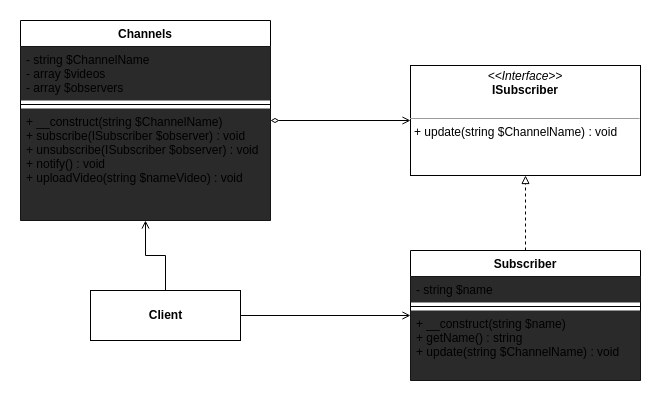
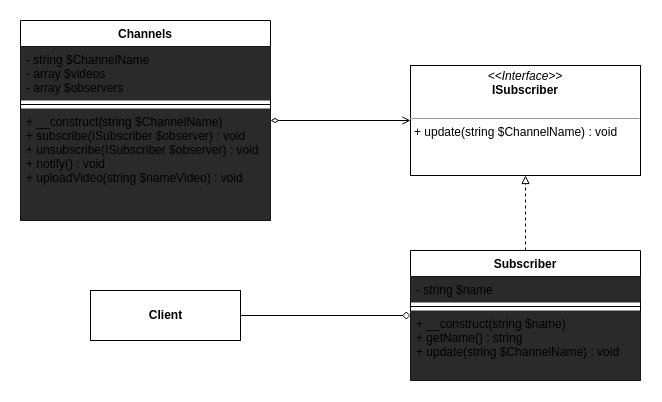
edge "Client" -> "Channels": removed
edge "Client" -> "Subscriber": arrowhead open -> diamond
